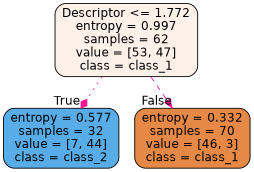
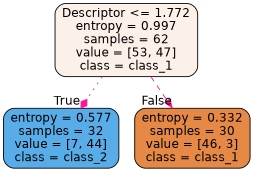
node "entropy = 0.332 samples = 70 value = [46, 3] class = class_1": label "entropy = 0.332 samples = 70 value = [46, 3] class = class_1" -> "entropy = 0.332 samples = 30 value = [46, 3] class = class_1"
